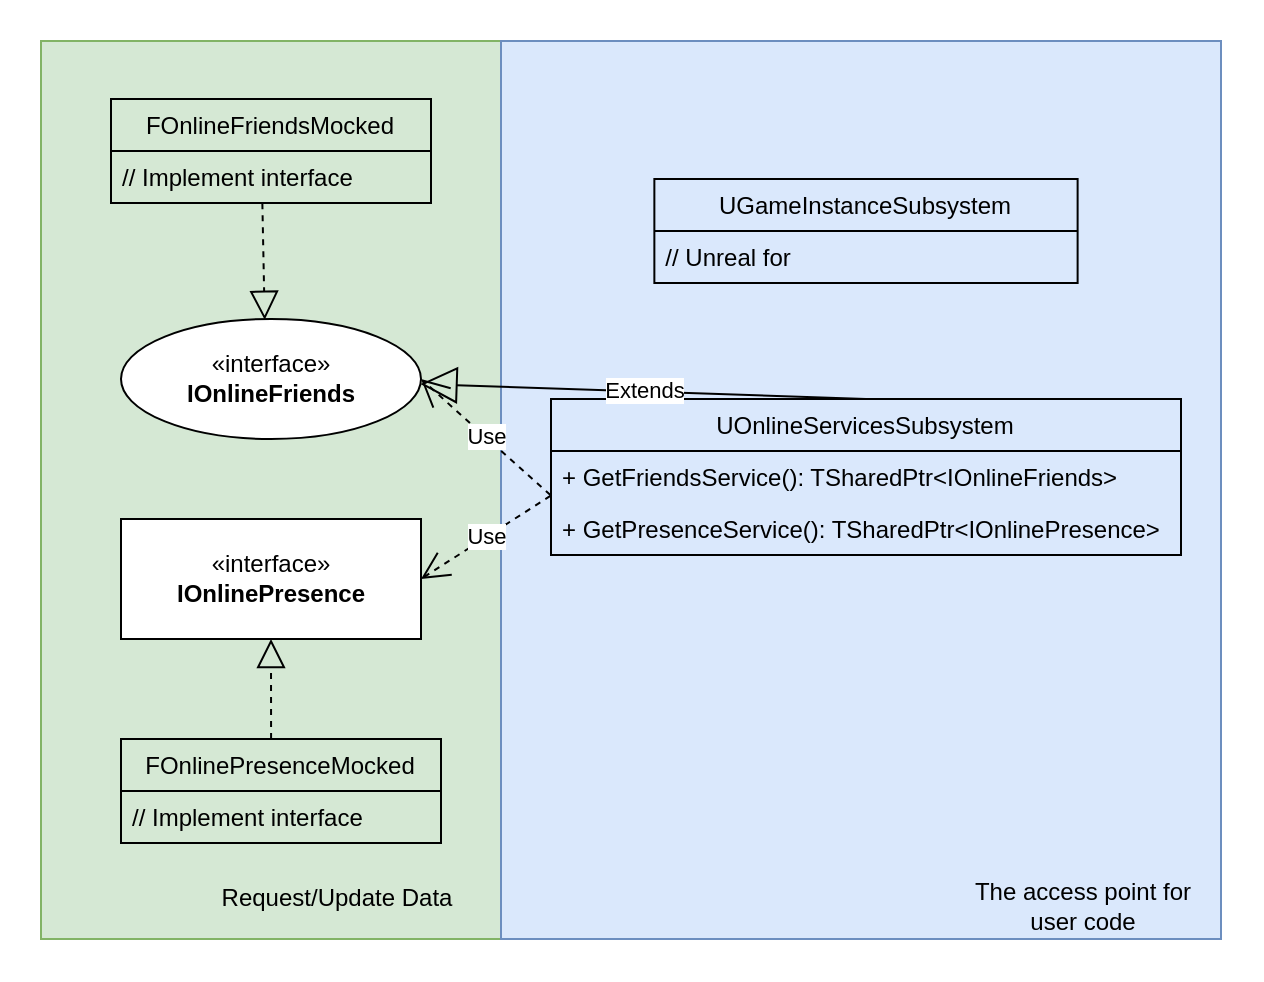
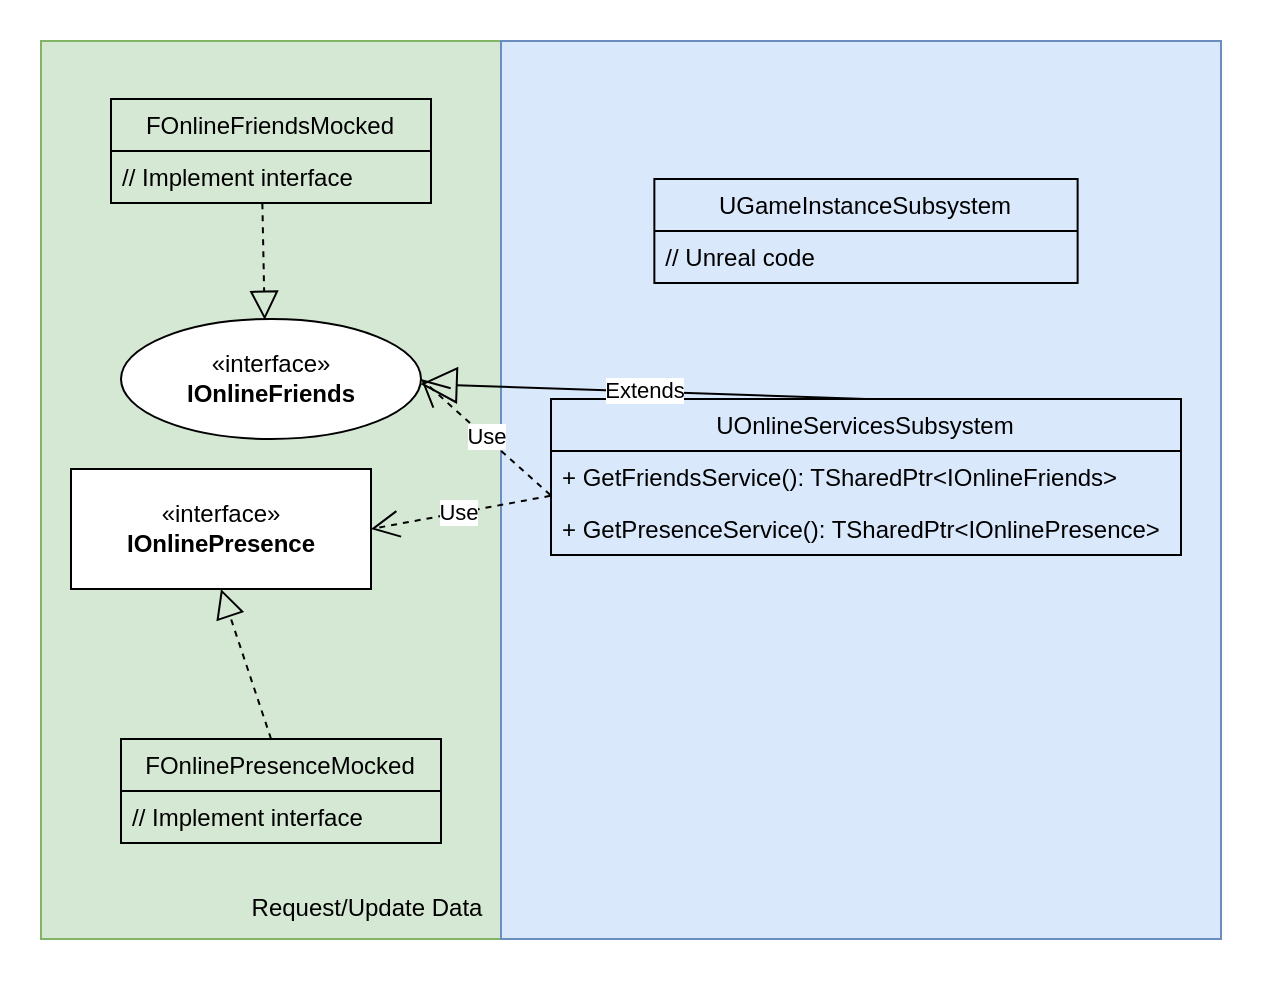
node "// Unreal for": label "// Unreal for" -> "// Unreal code"
node "«interface» IOnlinePresence": moved (271, 579) -> (221, 529)
node "Request/Update Data": moved (338, 899) -> (368, 909)
node "The access point for user code": removed
